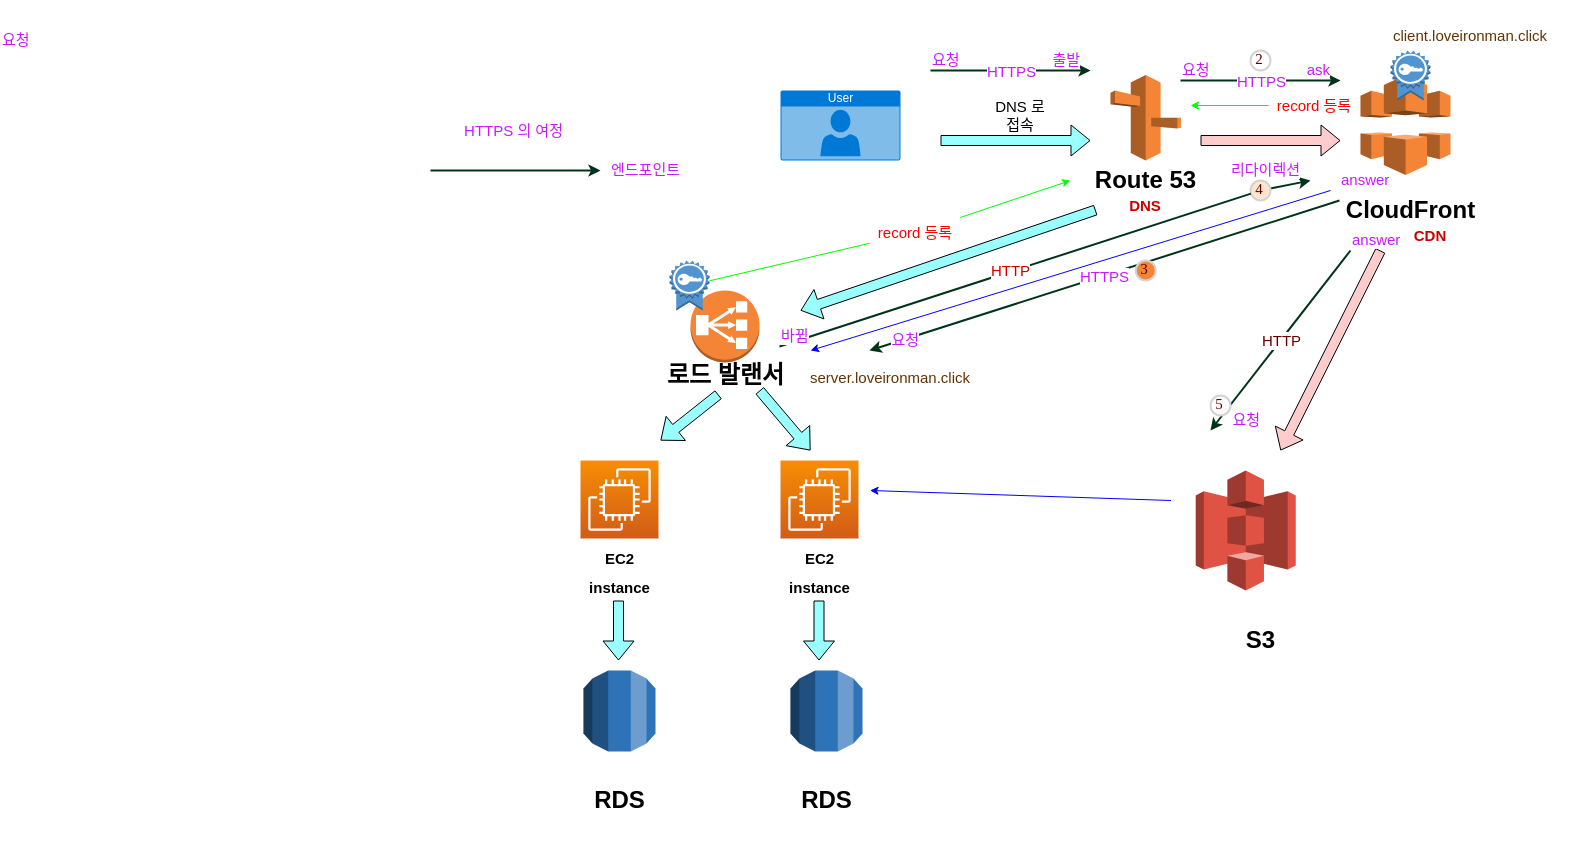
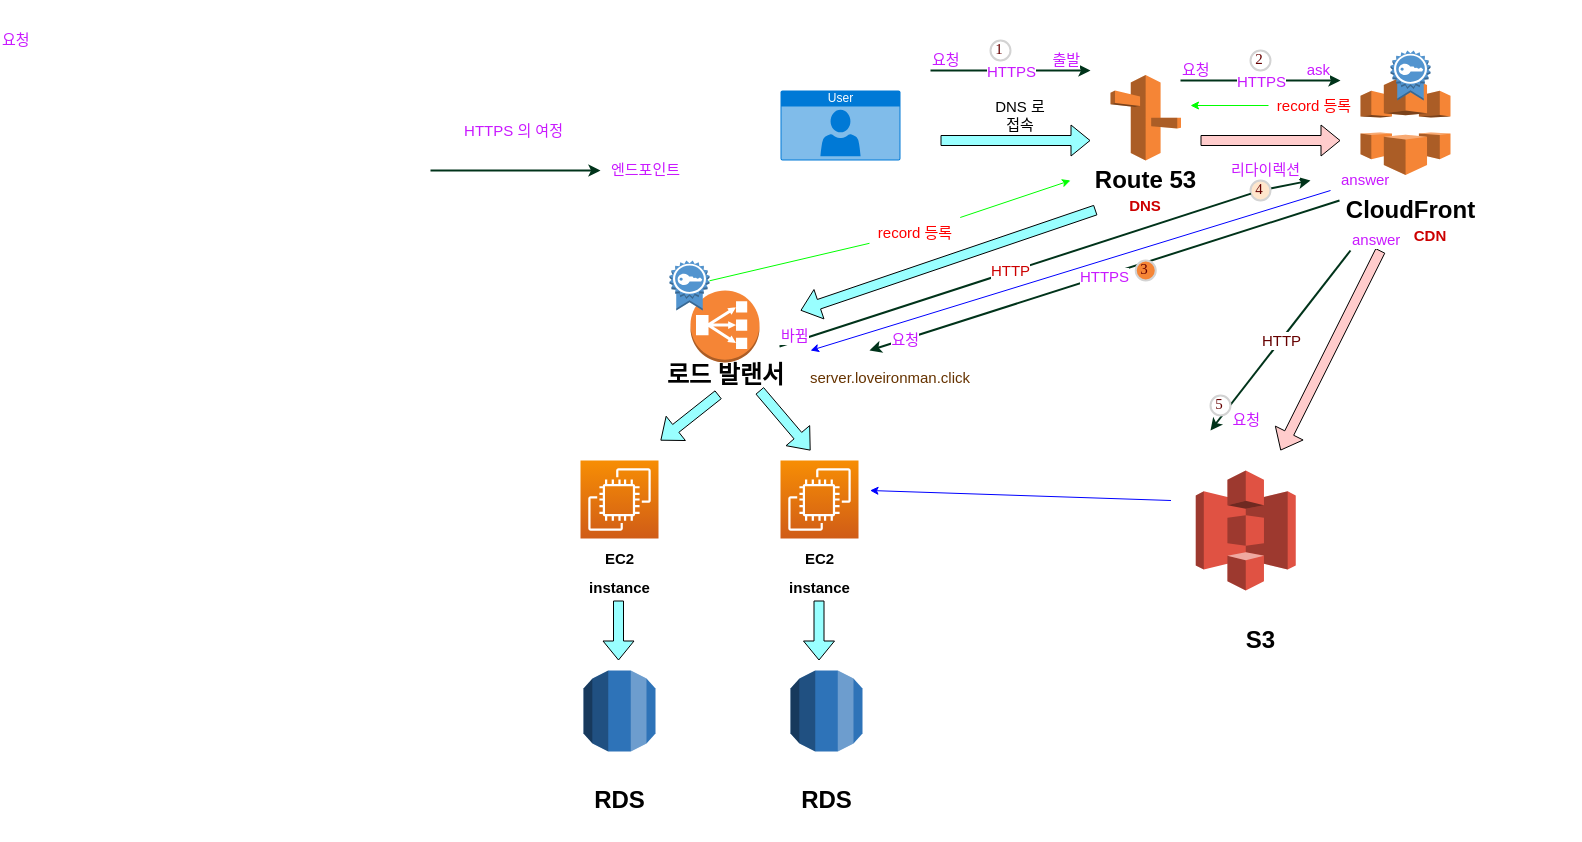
node "client.loveironman.click": removed
node "1": added
